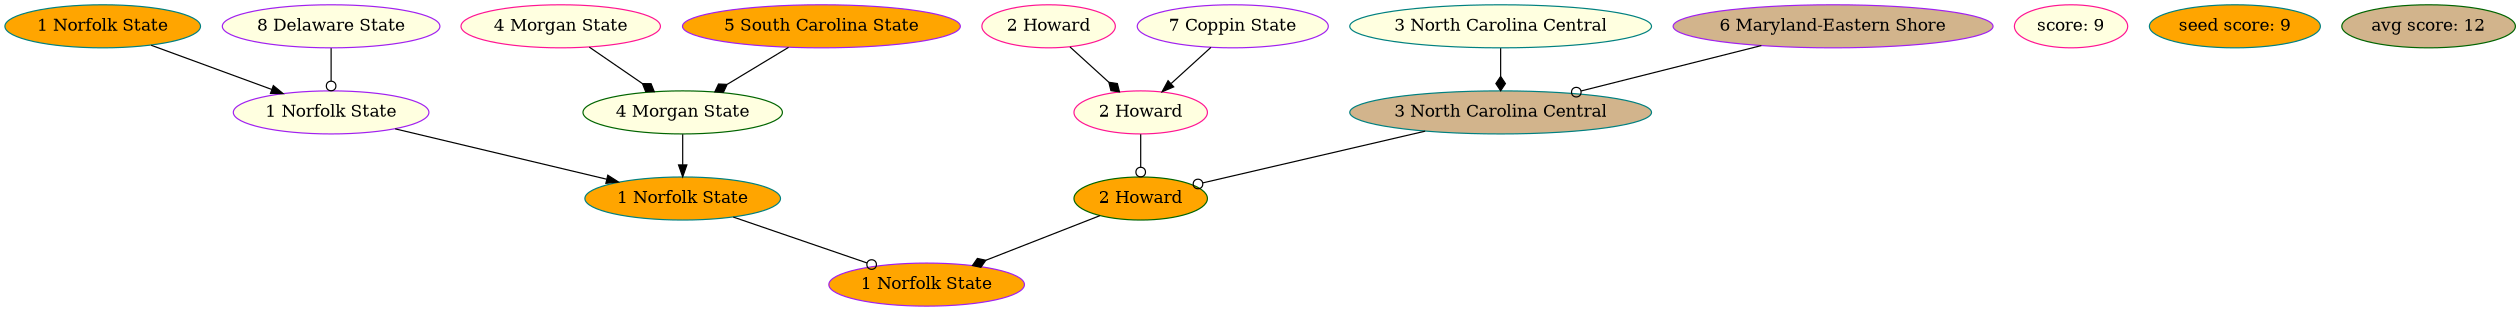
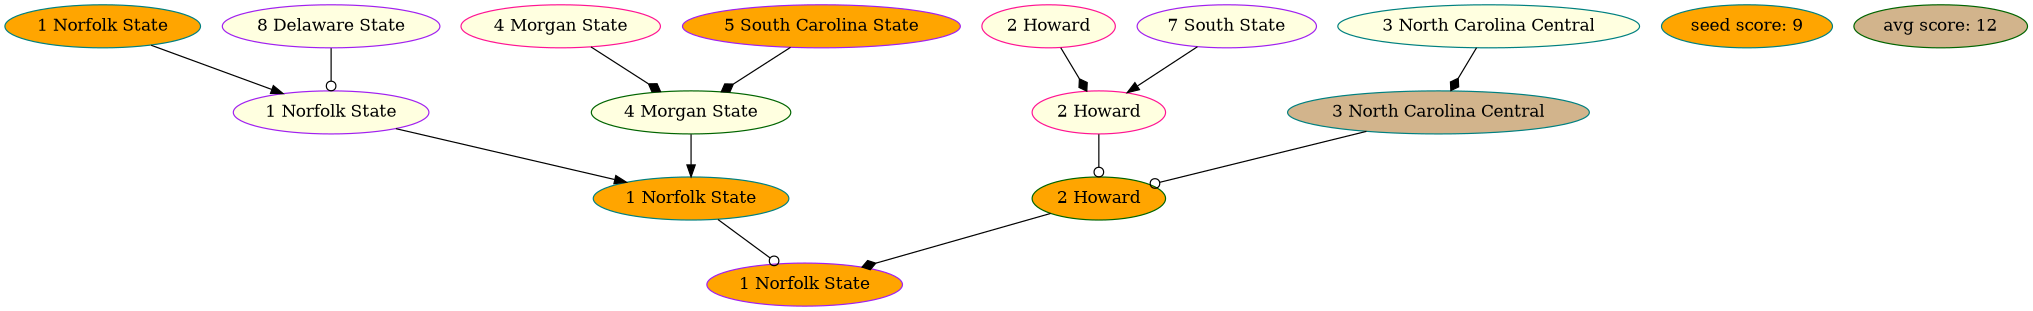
node "7 Coppin State": label "7 Coppin State" -> "7 South State"
node "6 Maryland-Eastern Shore": removed
node "score: 9": removed
